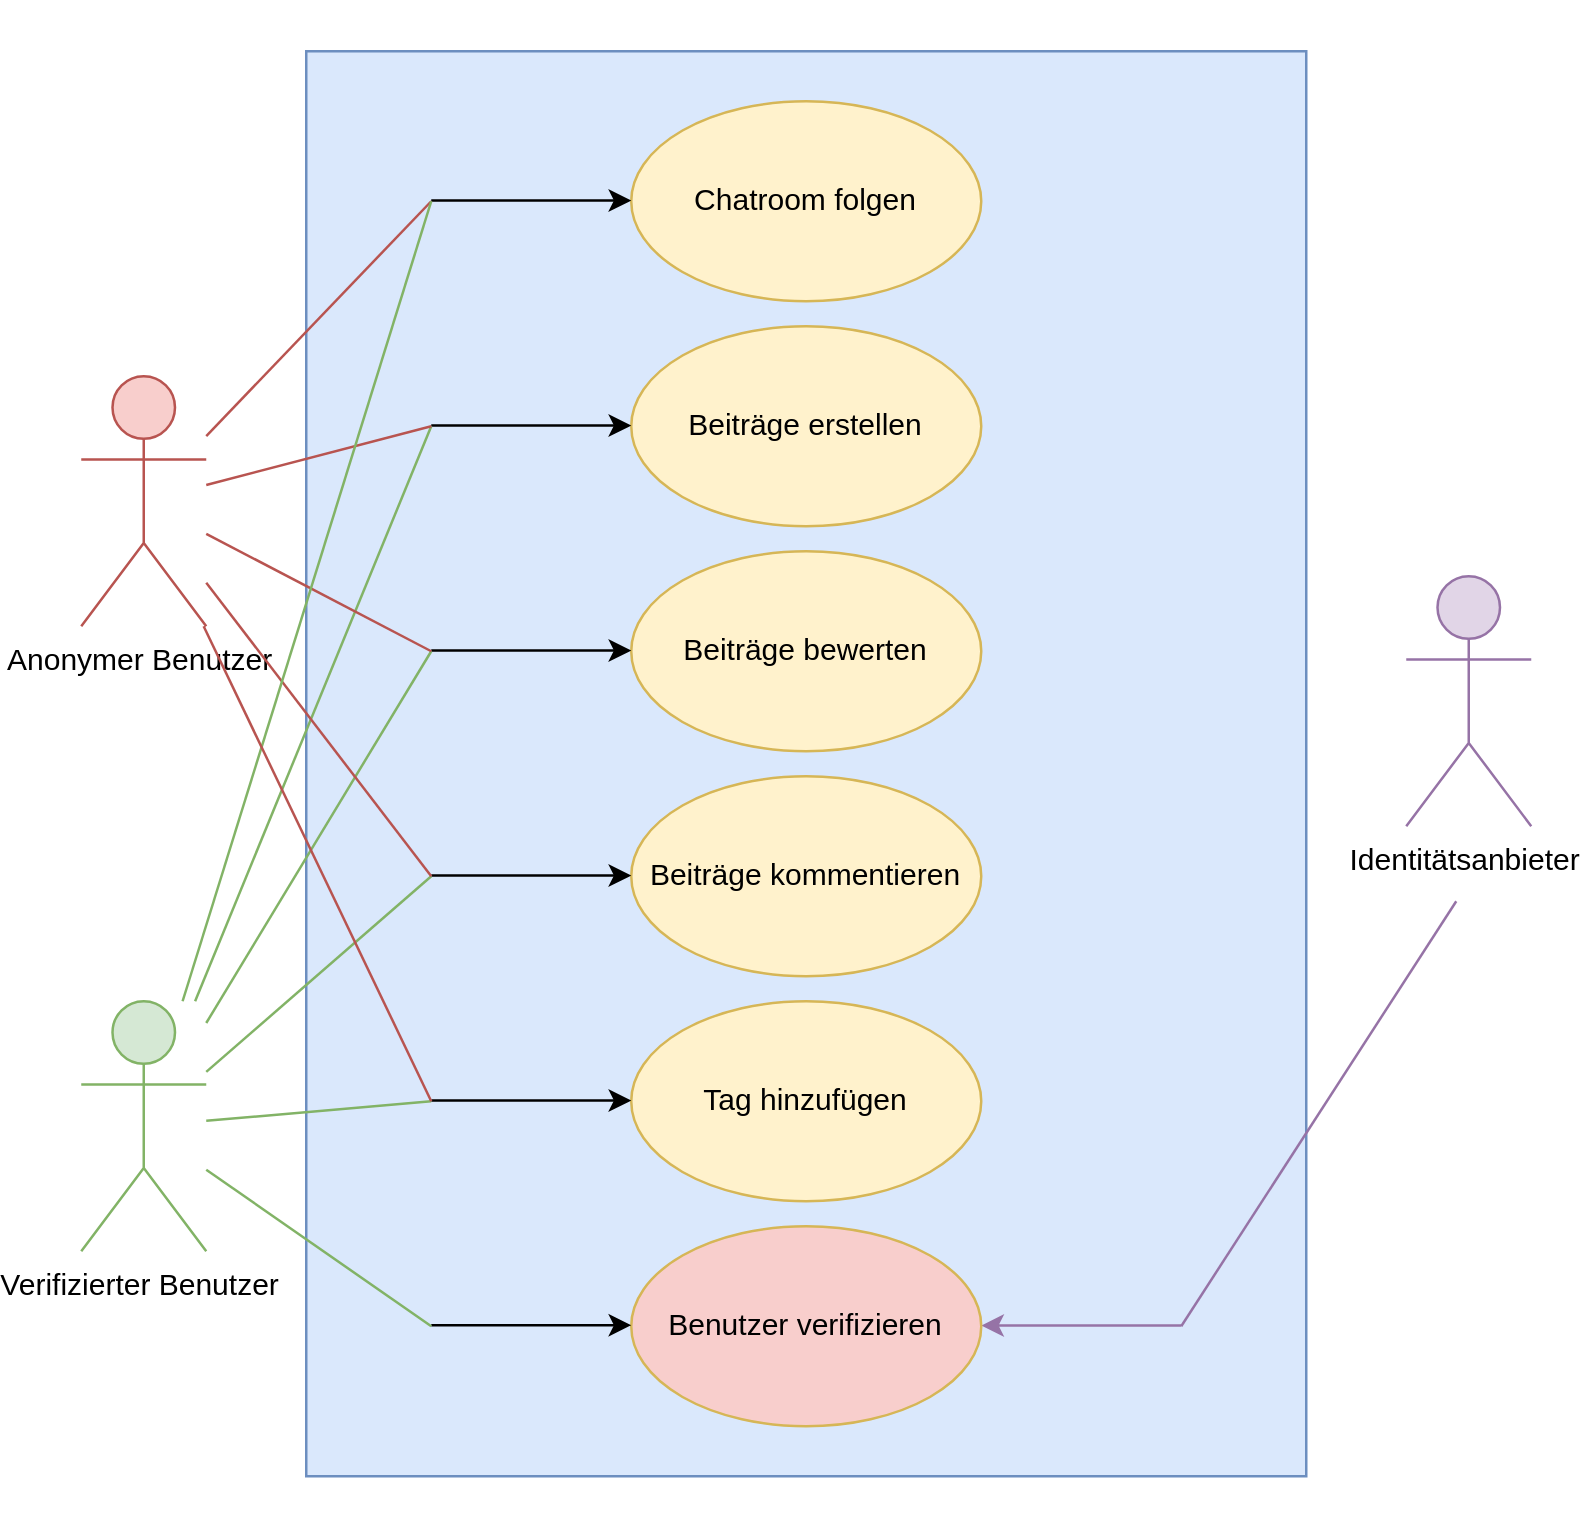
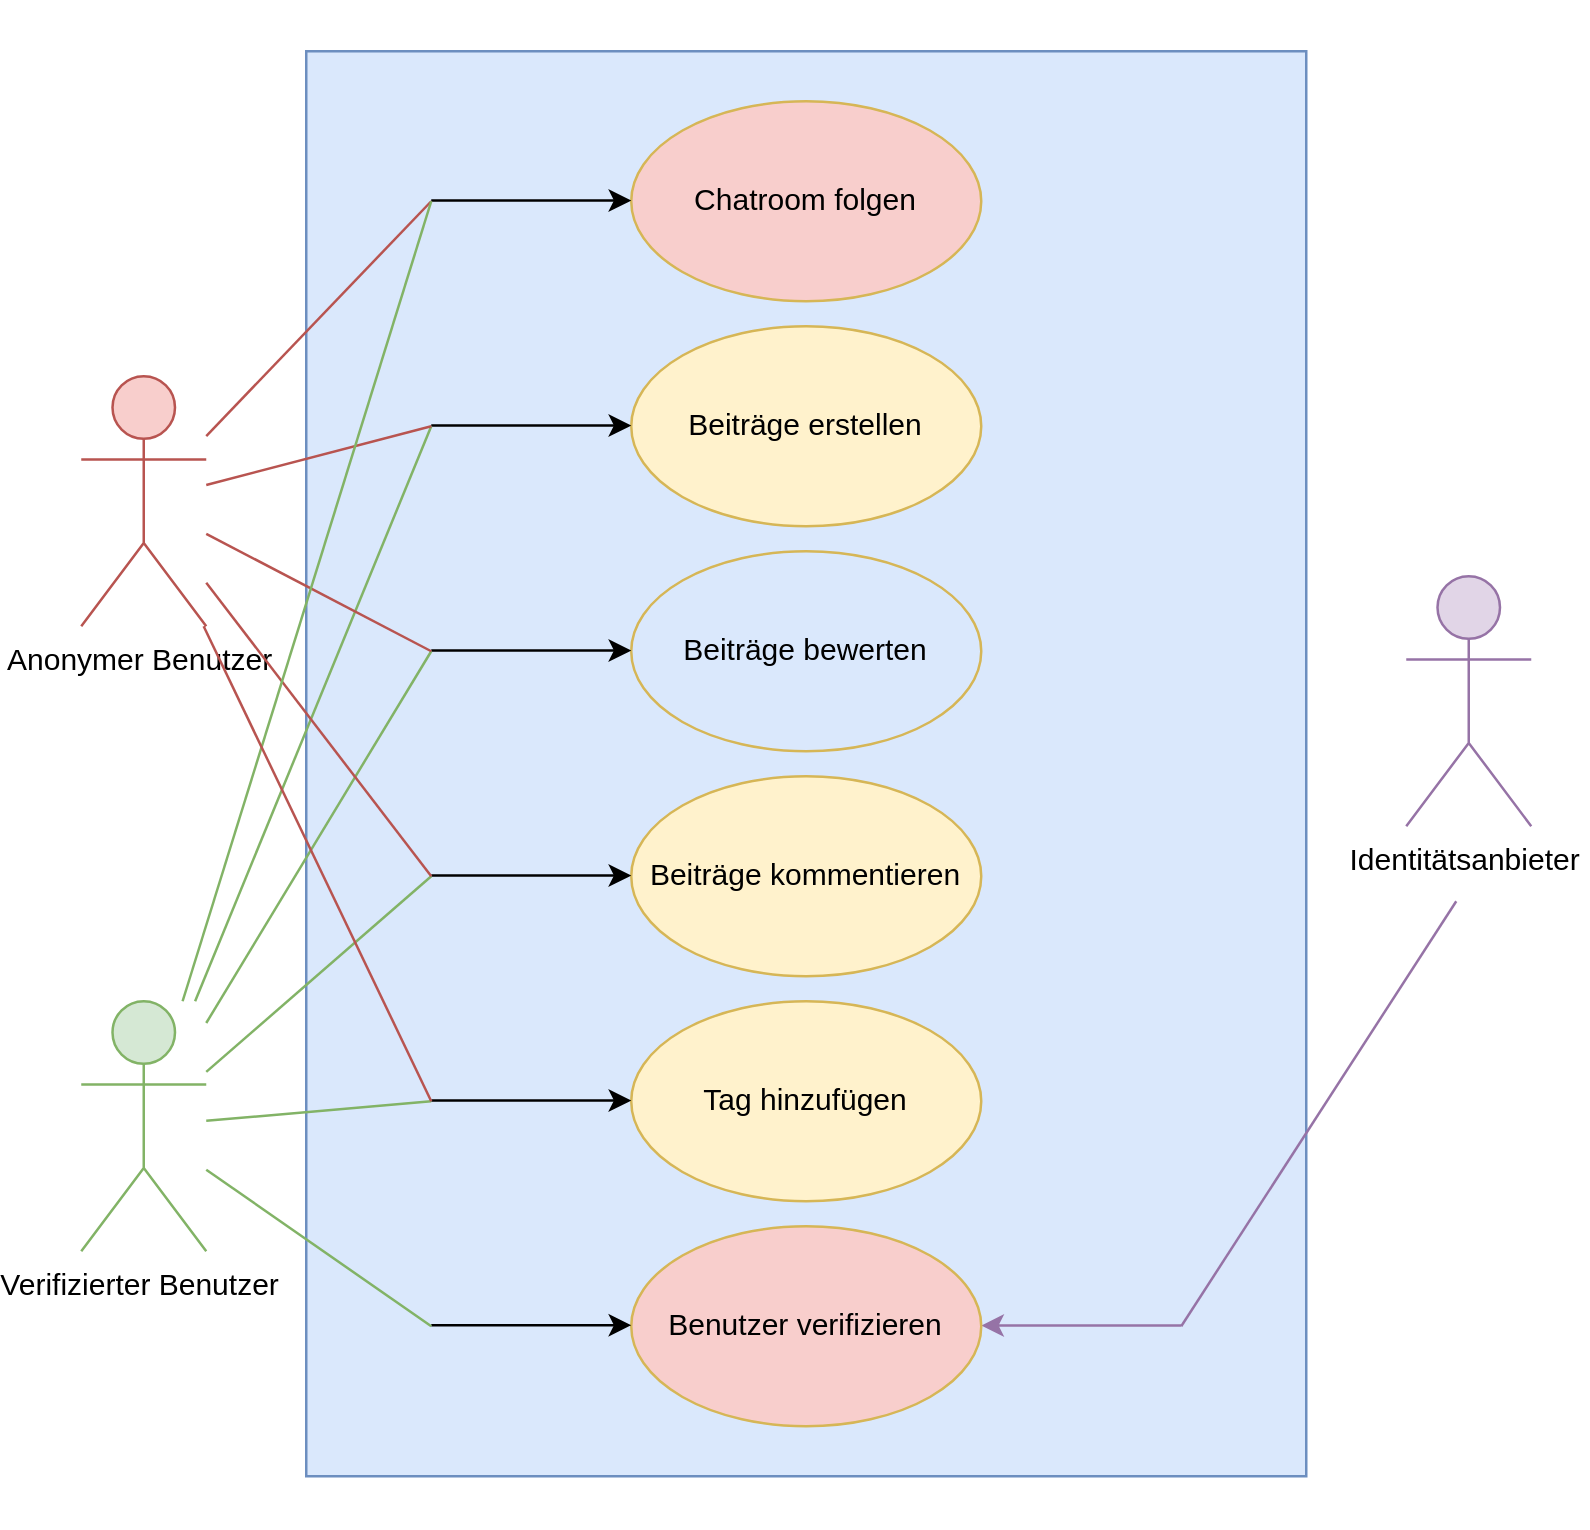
node "Chatroom folgen": fillcolor #fff2cc -> #f8cecc
node "Beiträge bewerten": fillcolor #fff2cc -> #dae8fc
